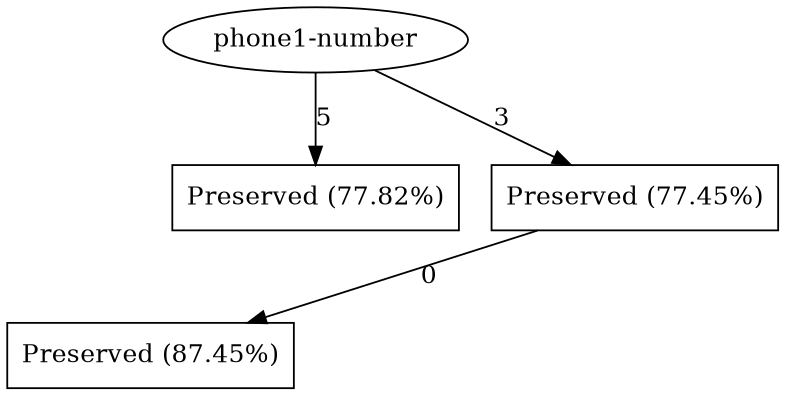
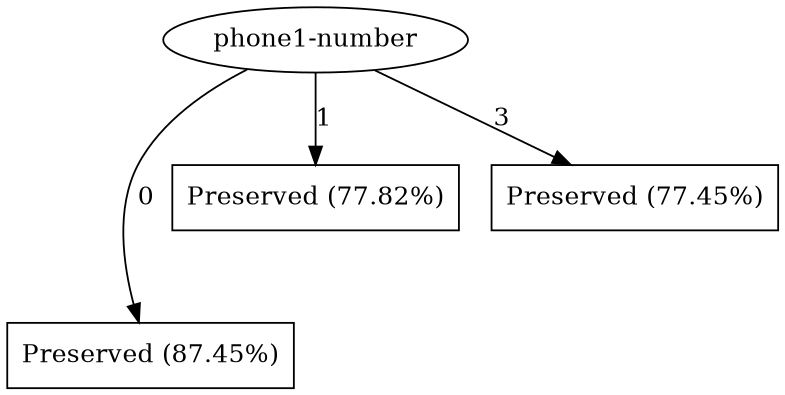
edge "phone1-number" -> "Preserved (77.82%)": label "5" -> "1"
edge "Preserved (77.45%)" -> "Preserved (87.45%)": now "phone1-number" -> "Preserved (87.45%)"
